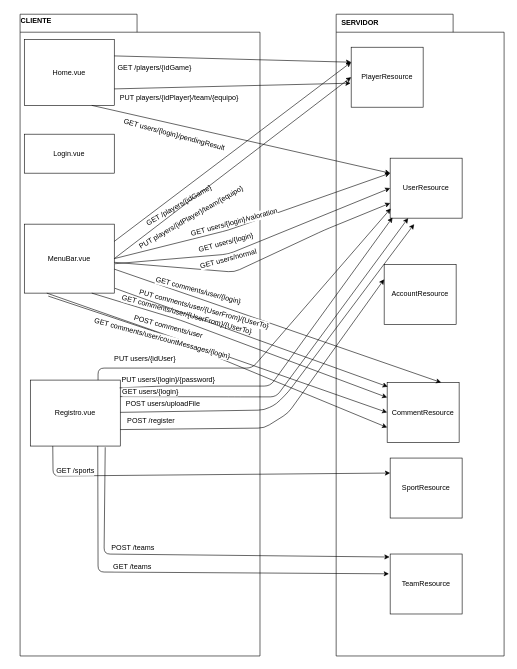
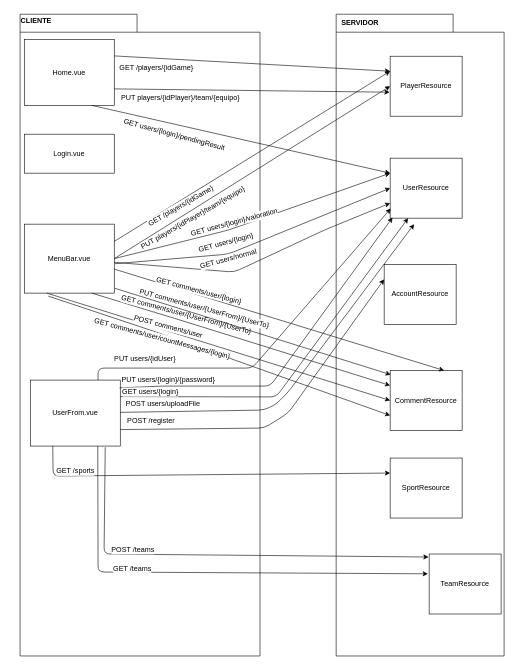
node "PlayerResource": moved (387, 77) -> (426, 86)
node "Registro.vue": label "Registro.vue" -> "UserFrom.vue"
node "CommentResource": moved (423, 413) -> (426, 401)
node "TeamResource": moved (426, 584) -> (465, 584)
